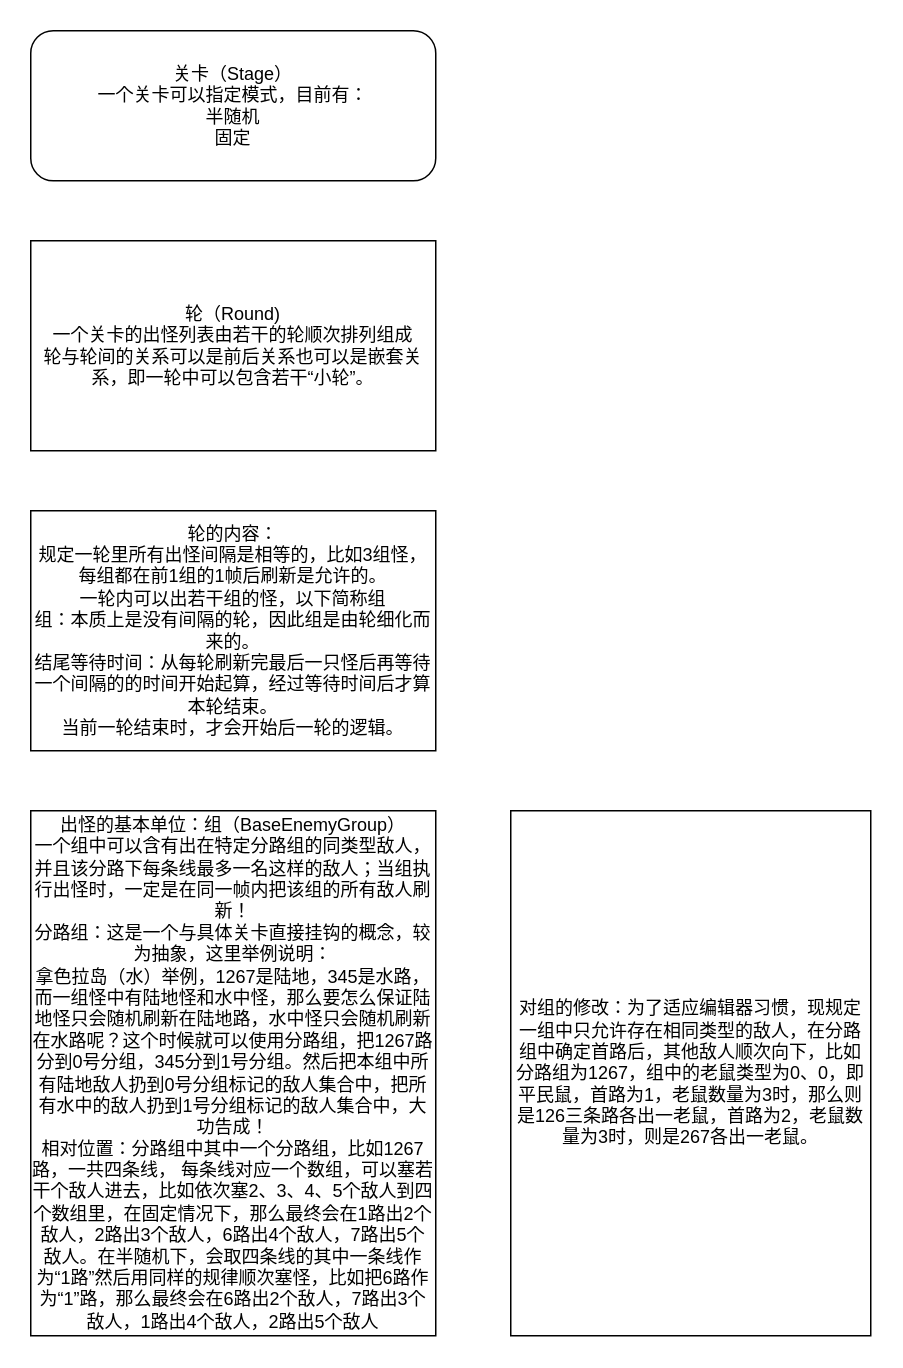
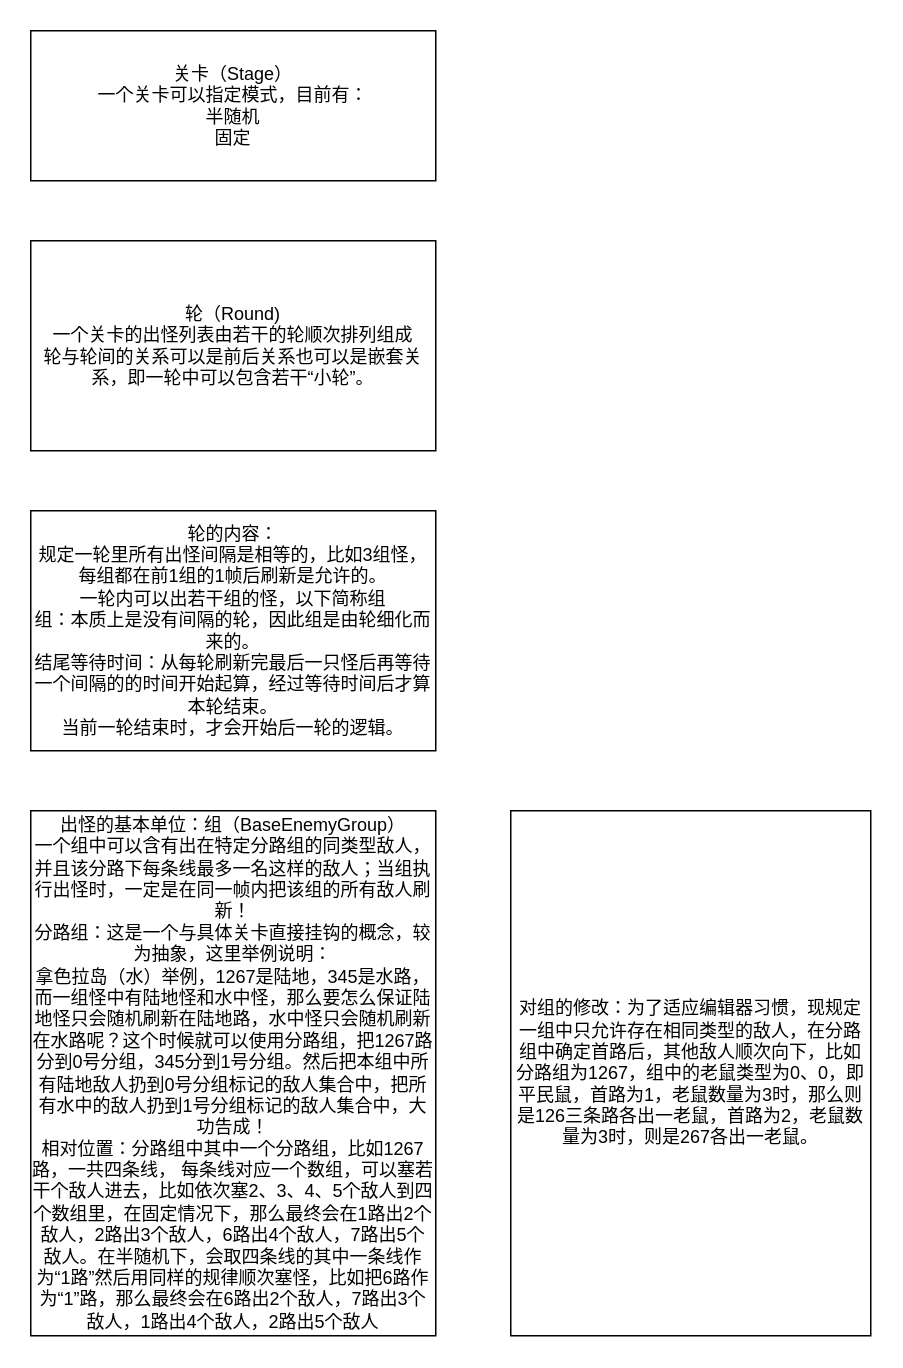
node "关卡（Stage） 一个关卡可以指定模式，目前有： 半随机 固定": shape rounded rectangle -> rectangle
